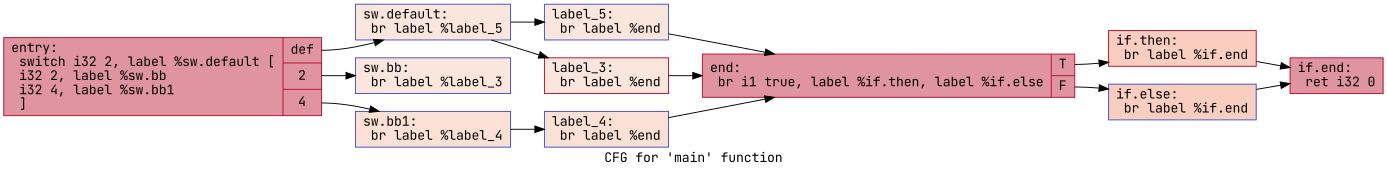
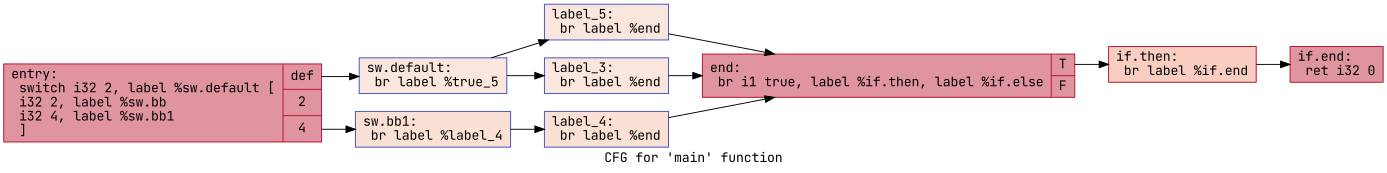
node "sw.default:": text "br label %label_5" -> "br label %true_5"
node "sw.bb:": removed
node "label_3:": color #b70d28ff -> #3d50c3ff
node "if.else:": removed
